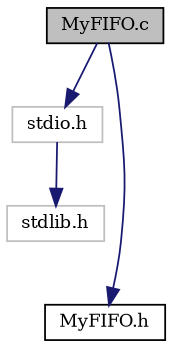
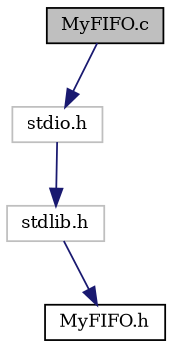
edge "MyFIFO.c" -> "MyFIFO.h": now "stdlib.h" -> "MyFIFO.h"
